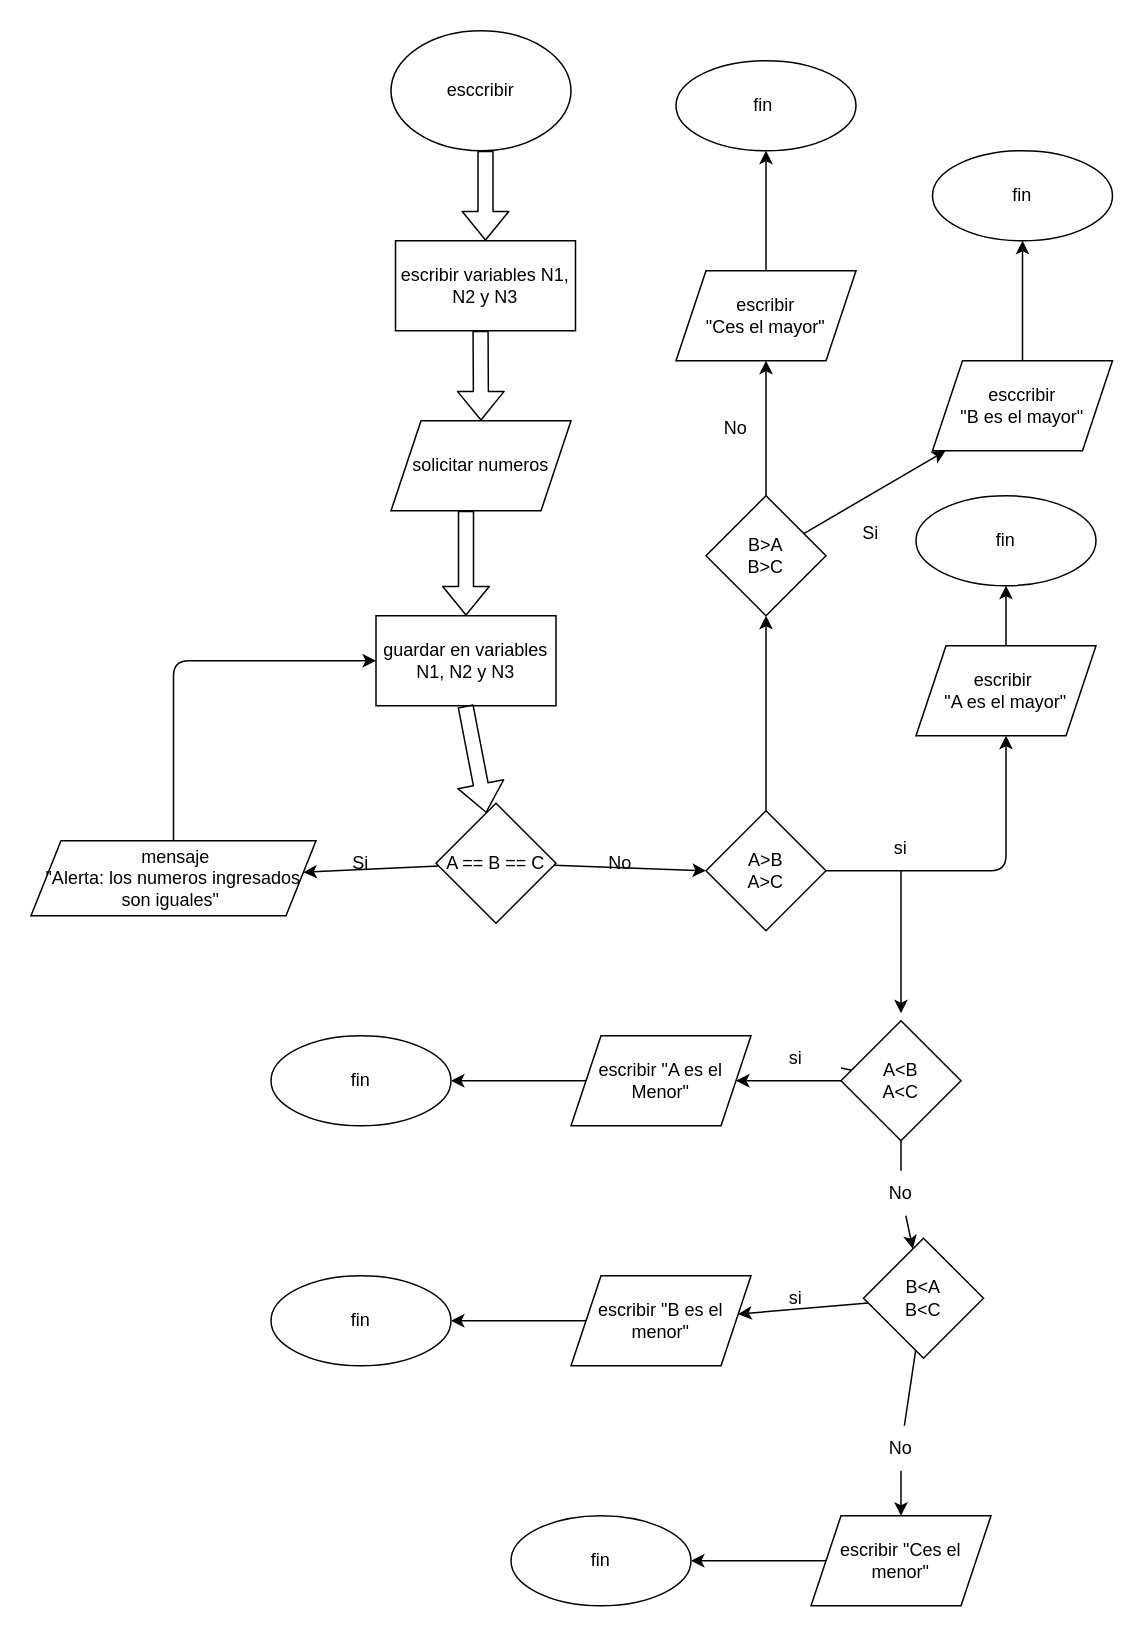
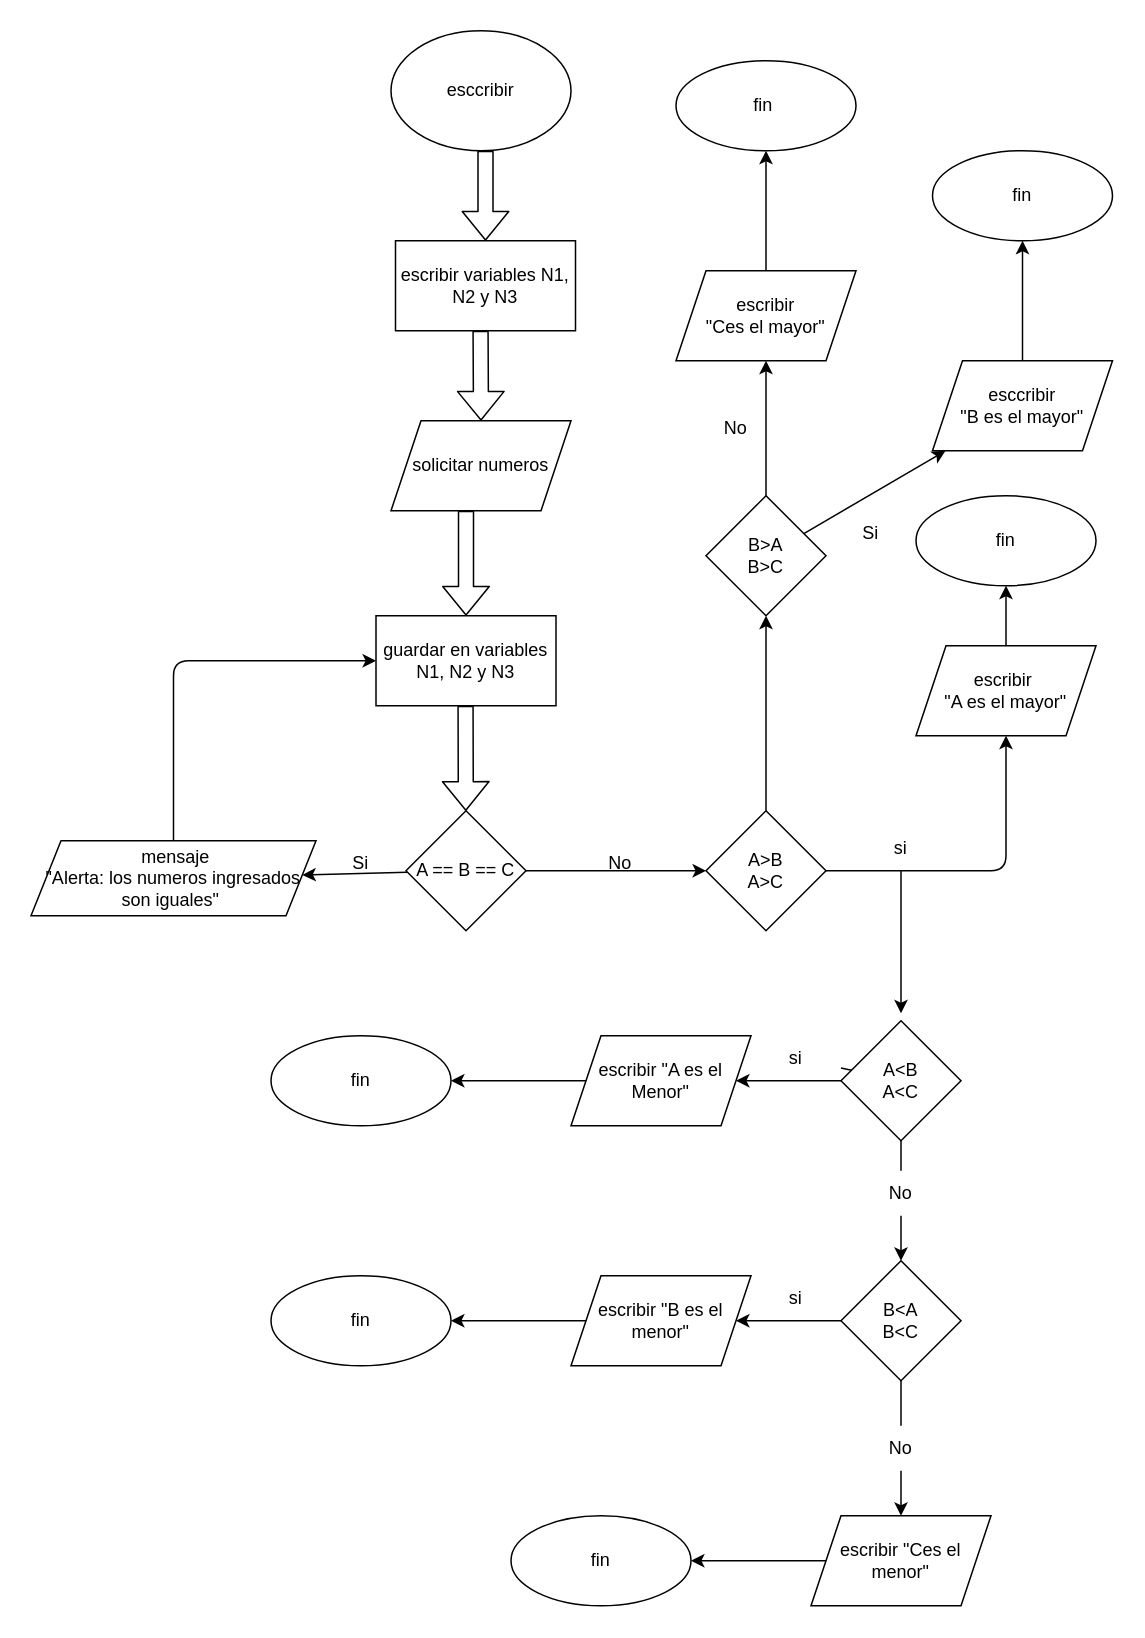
node "A == B == C": moved (496, 863) -> (466, 871)
node "B<A B<C": moved (923, 1298) -> (901, 1321)
